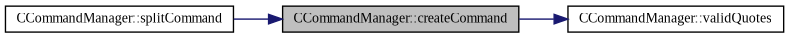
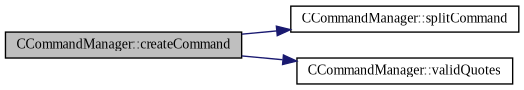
edge "CCommandManager::splitCommand" -> "CCommandManager::createCommand": reversed
